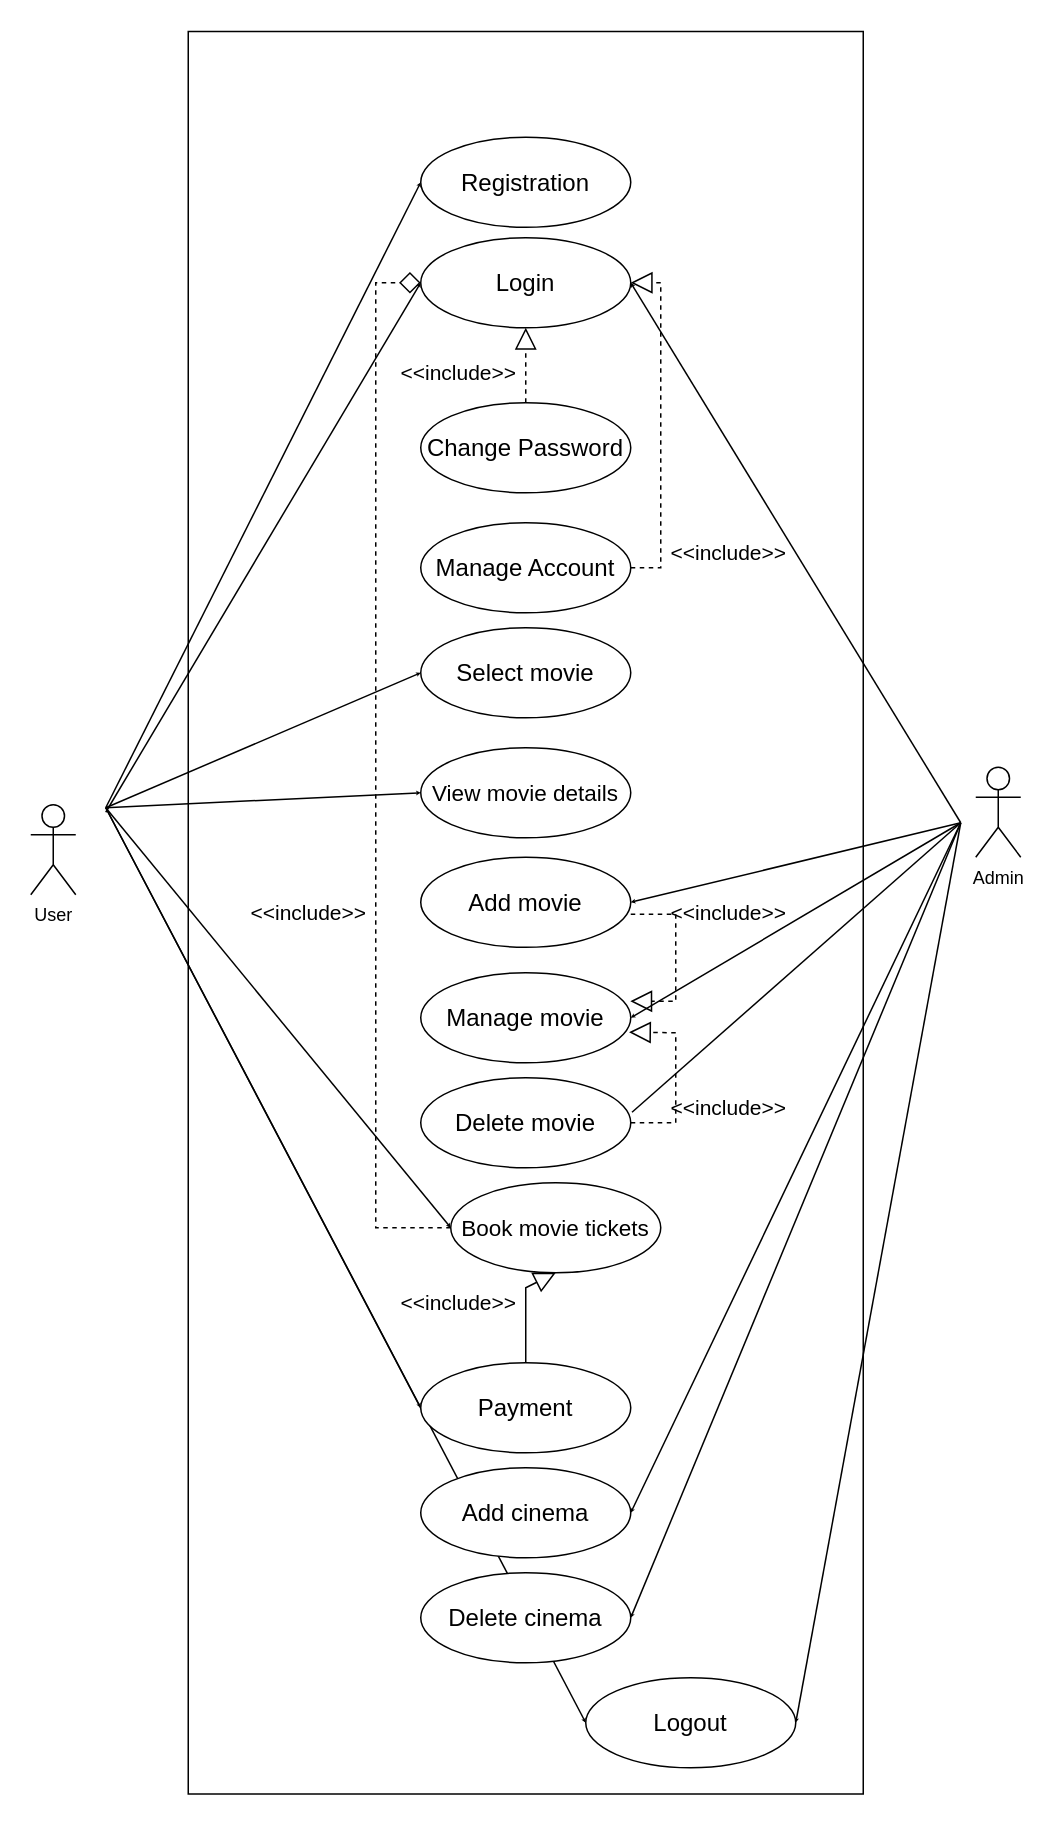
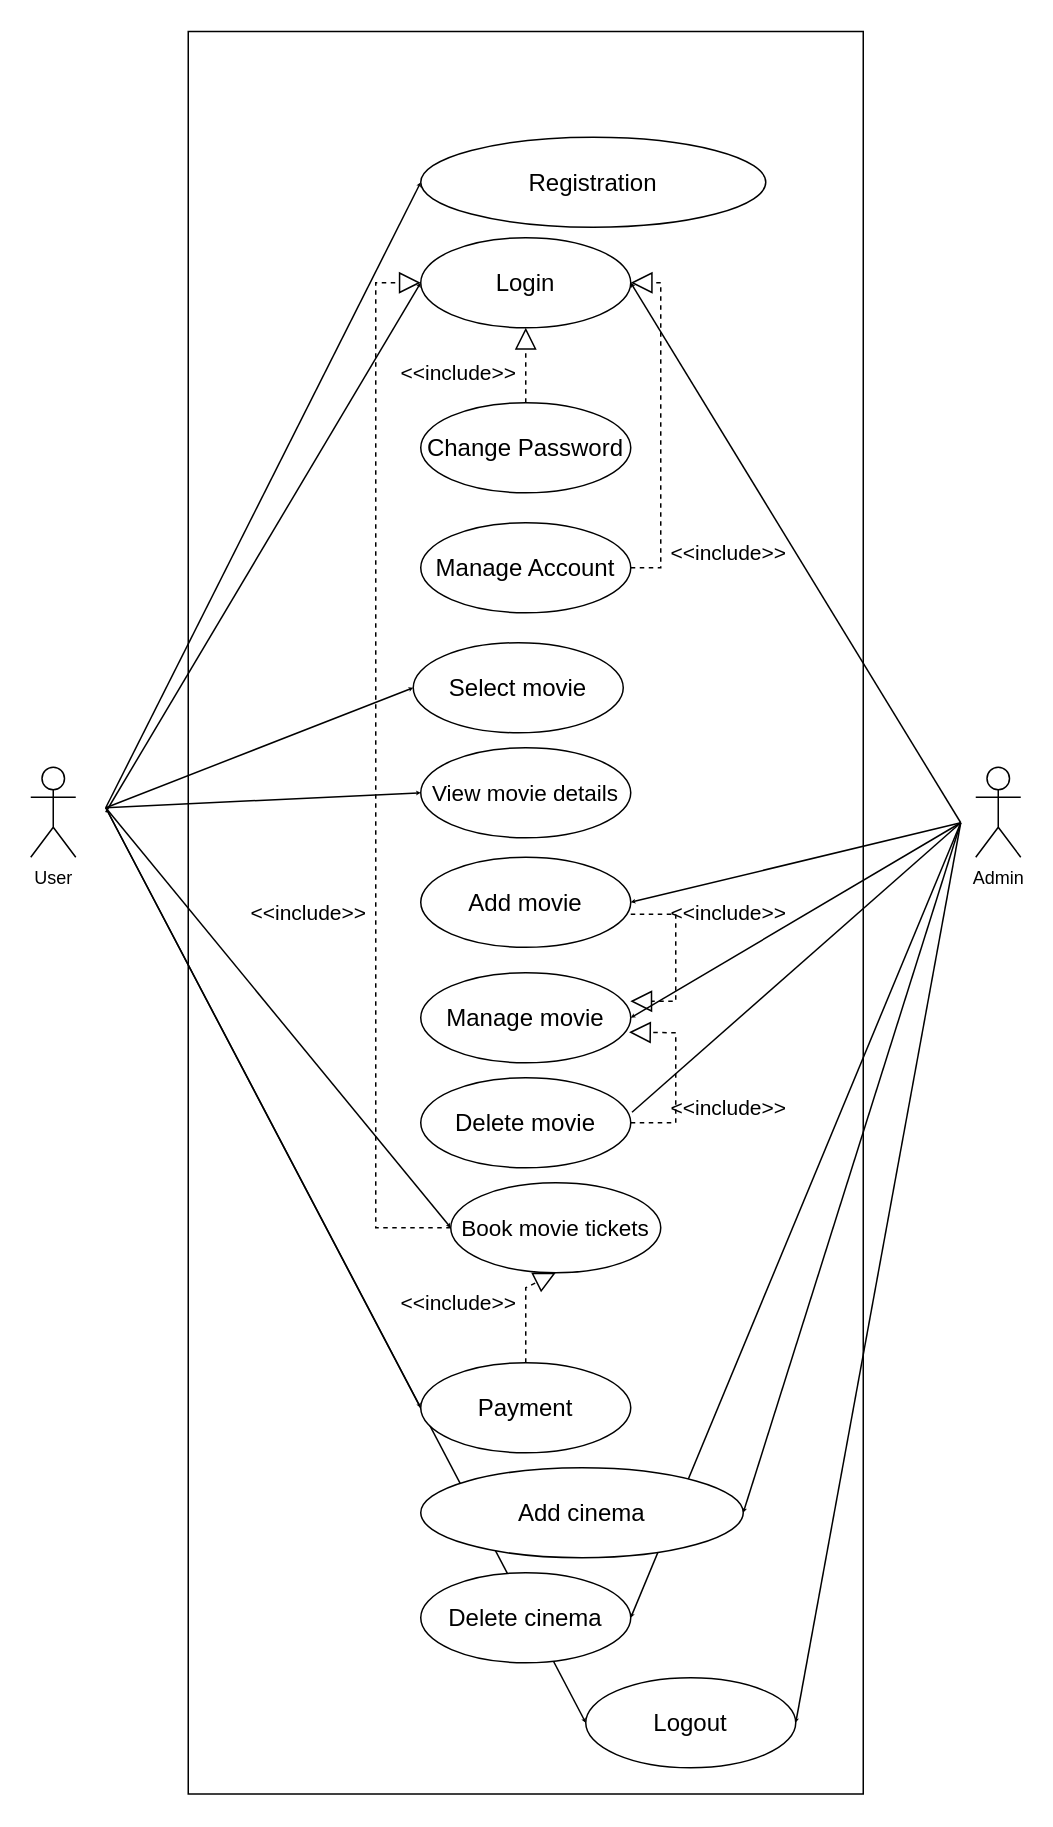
node "Registration": size 210x90 -> 345x90
edge "Book movie tickets" -> "Login": arrowhead diamond -> block
node "Select movie": moved (526, 673) -> (518, 688)
node "User": moved (53, 850) -> (53, 812)
edge "Payment" -> "Book movie tickets": style solid -> dashed
node "Add cinema": size 210x90 -> 323x90
